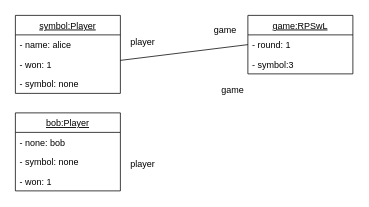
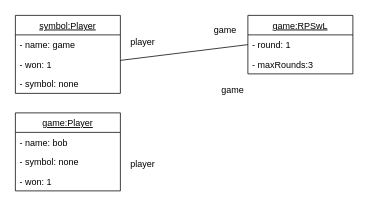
node "- name: alice": label "- name: alice" -> "- name: game"
node "- symbol:3": label "- symbol:3" -> "- maxRounds:3"
node "bob:Player": label "bob:Player" -> "game:Player"
node "- none: bob": label "- none: bob" -> "- name: bob"
